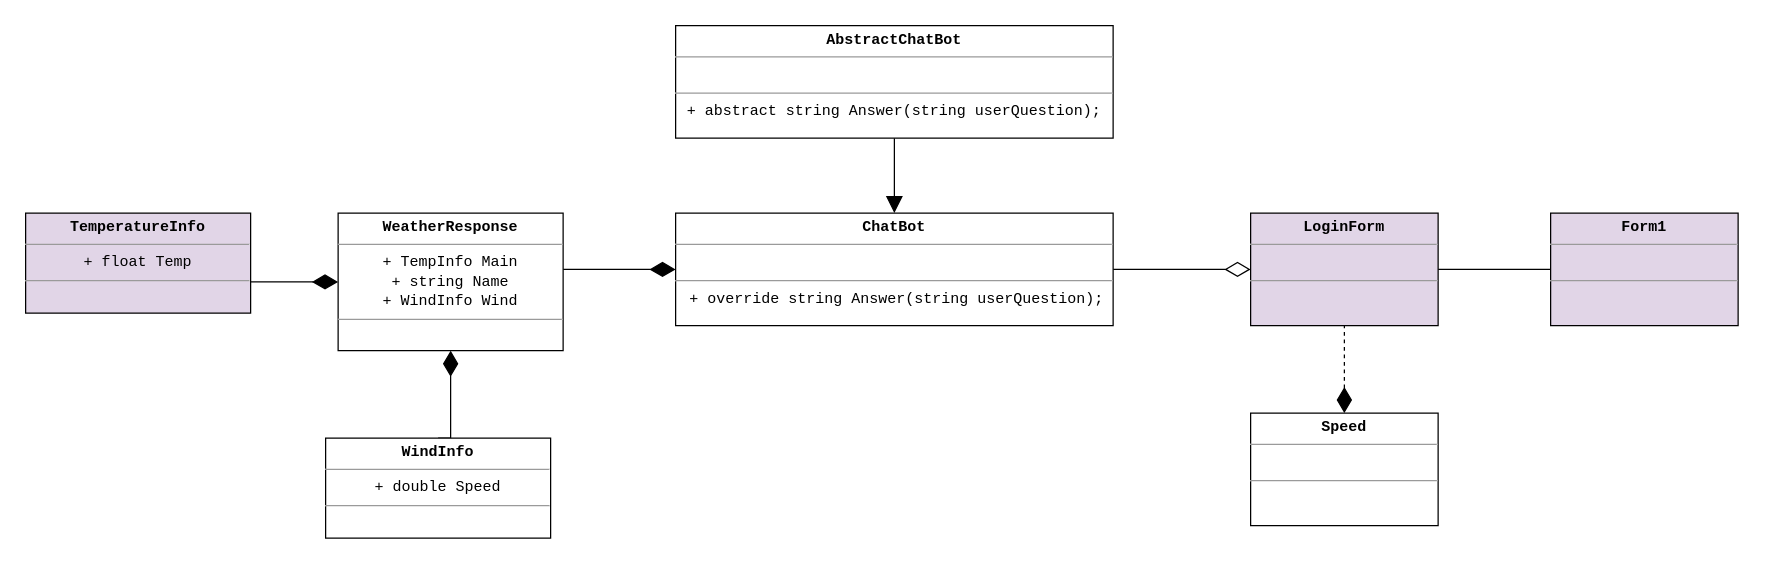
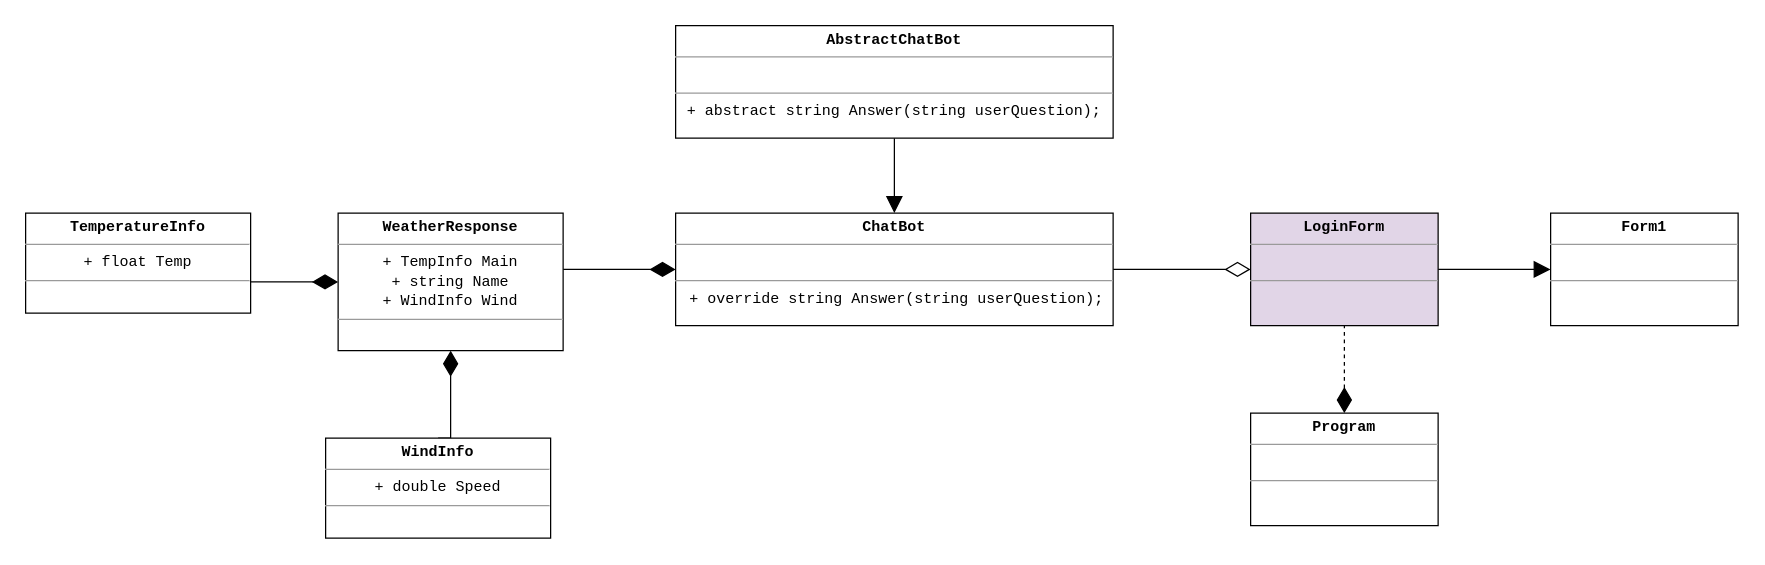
node "TemperatureInfo + float Temp": fillcolor #e1d5e7 -> #ffffff
edge "LoginForm" -- "Form1": arrowhead none -> block
node "Form1": fillcolor #e1d5e7 -> #ffffff
node "Speed": label "Speed" -> "Program"
